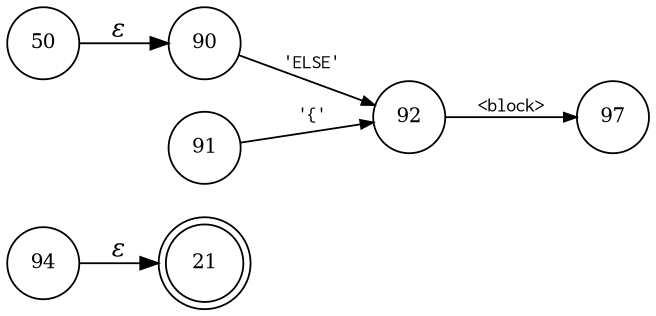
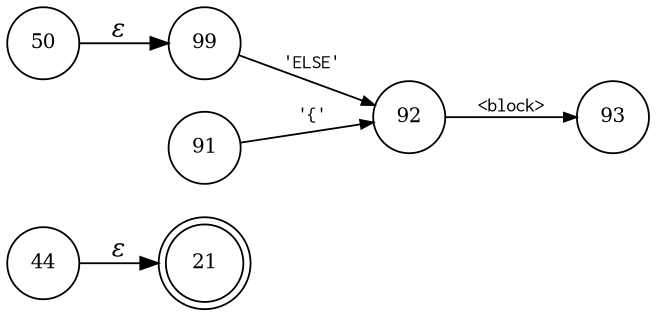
node "90": label "90" -> "99"
node "97": label "97" -> "93"
node "94": label "94" -> "44"
